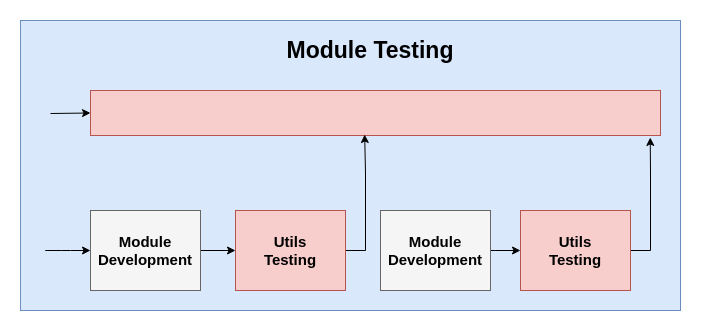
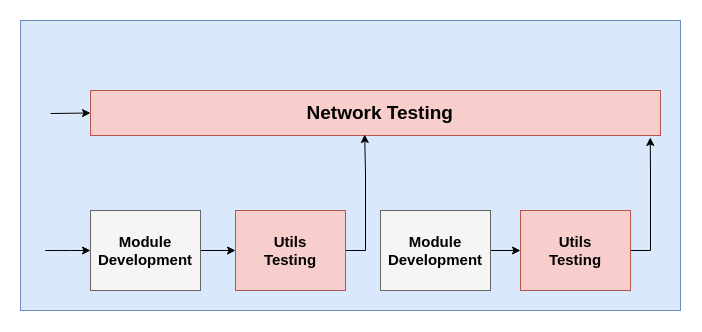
node "Module Testing": removed
node "Network Testing": added
